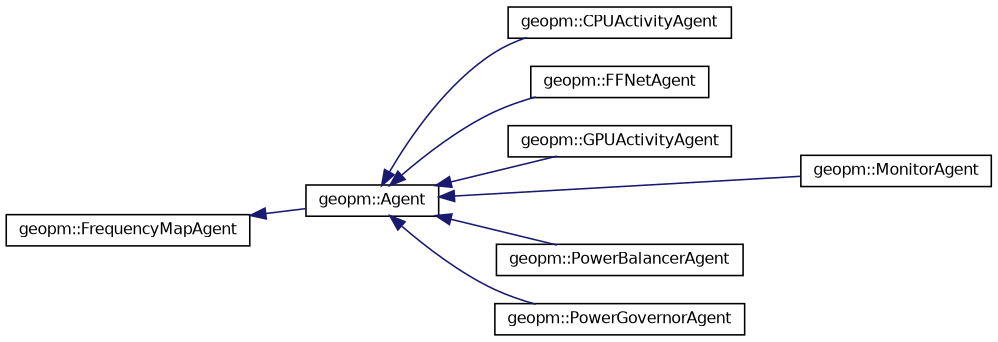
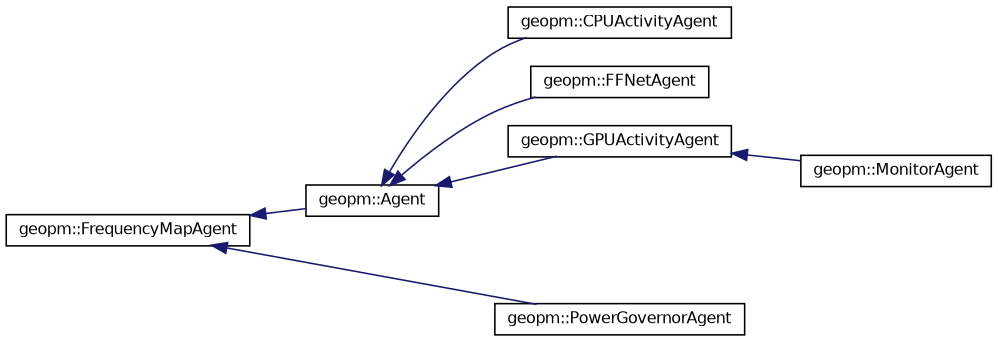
edge "geopm::MonitorAgent" -> "geopm::Agent": now "geopm::MonitorAgent" -> "geopm::GPUActivityAgent"
node "geopm::PowerBalancerAgent": removed
edge "geopm::PowerGovernorAgent" -> "geopm::Agent": now "geopm::PowerGovernorAgent" -> "geopm::FrequencyMapAgent"
